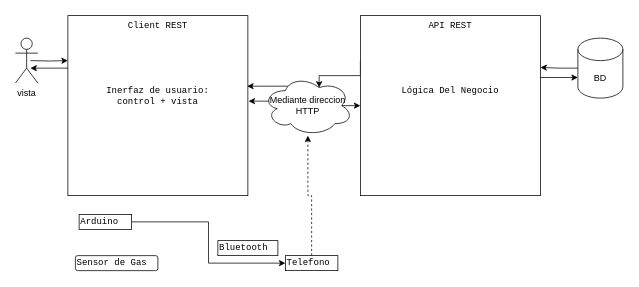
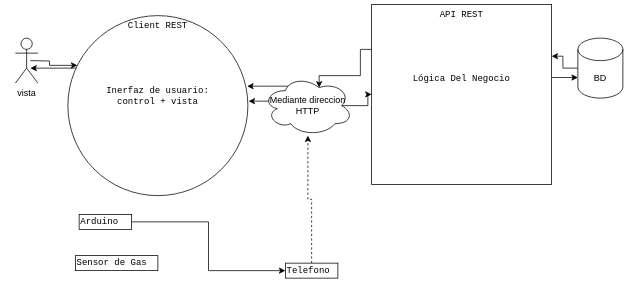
node "Client REST Inerfaz de usuario: control + vista": shape rectangle -> ellipse
node "API REST Lógica Del Negocio": moved (450, 105) -> (462, 94)
node "Bluetooth": removed
node "Sensor de Gas": shape rounded rectangle -> rectangle
node "Telefono": moved (312, 263) -> (312, 270)
